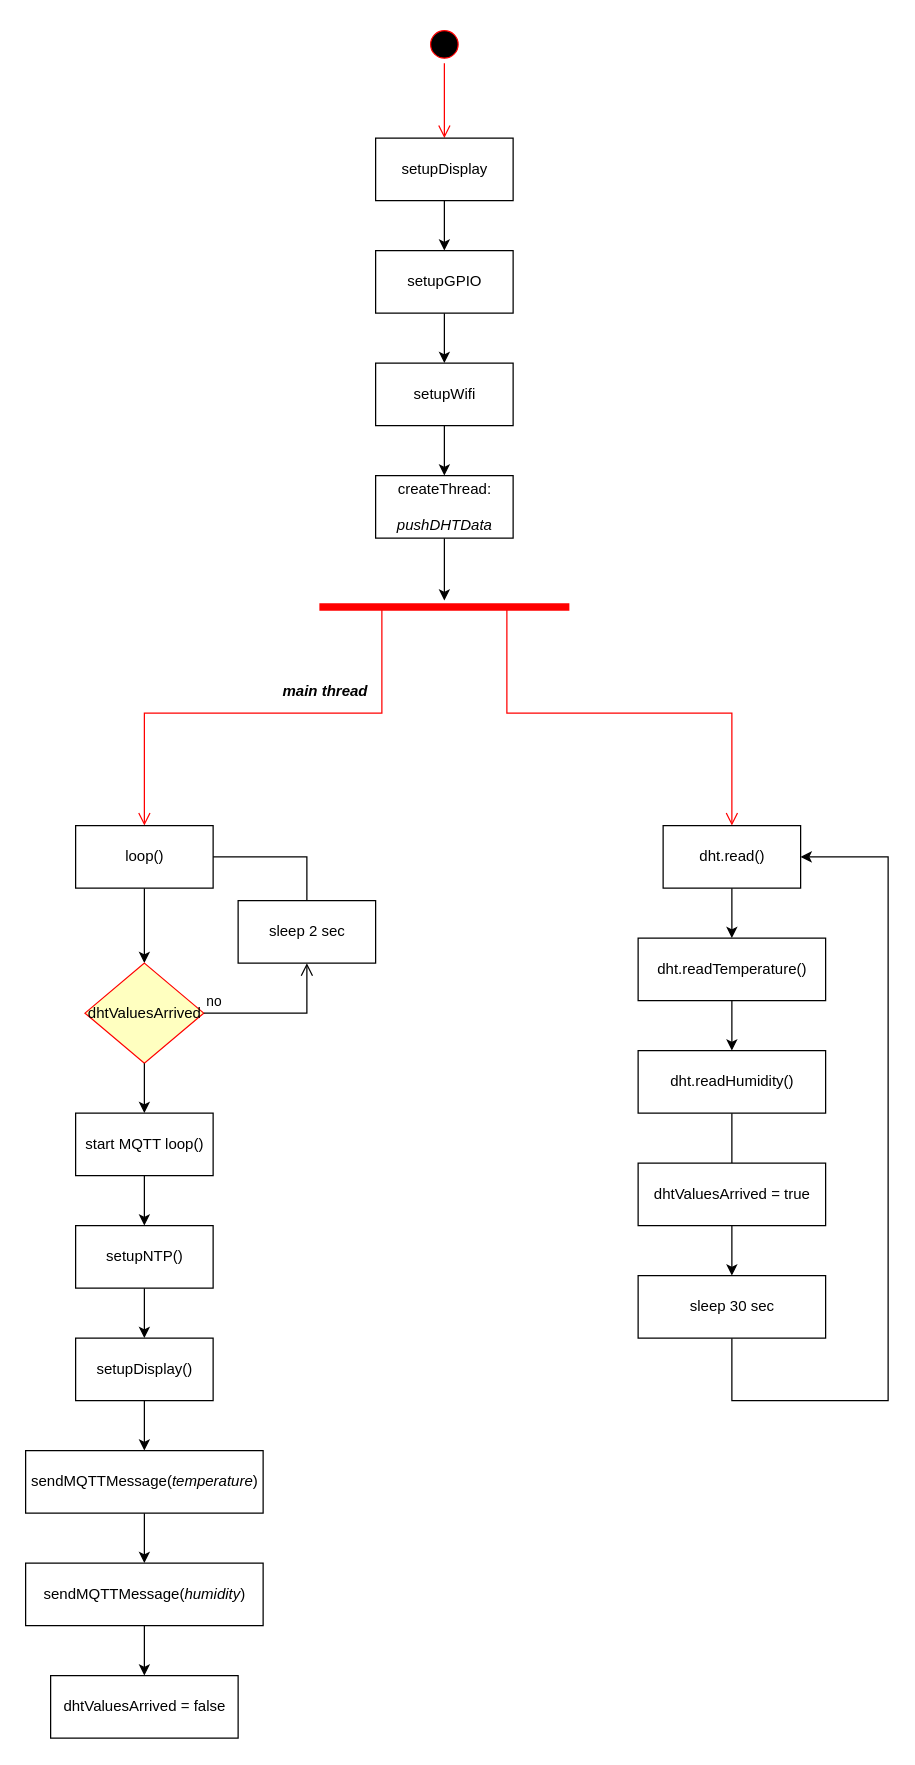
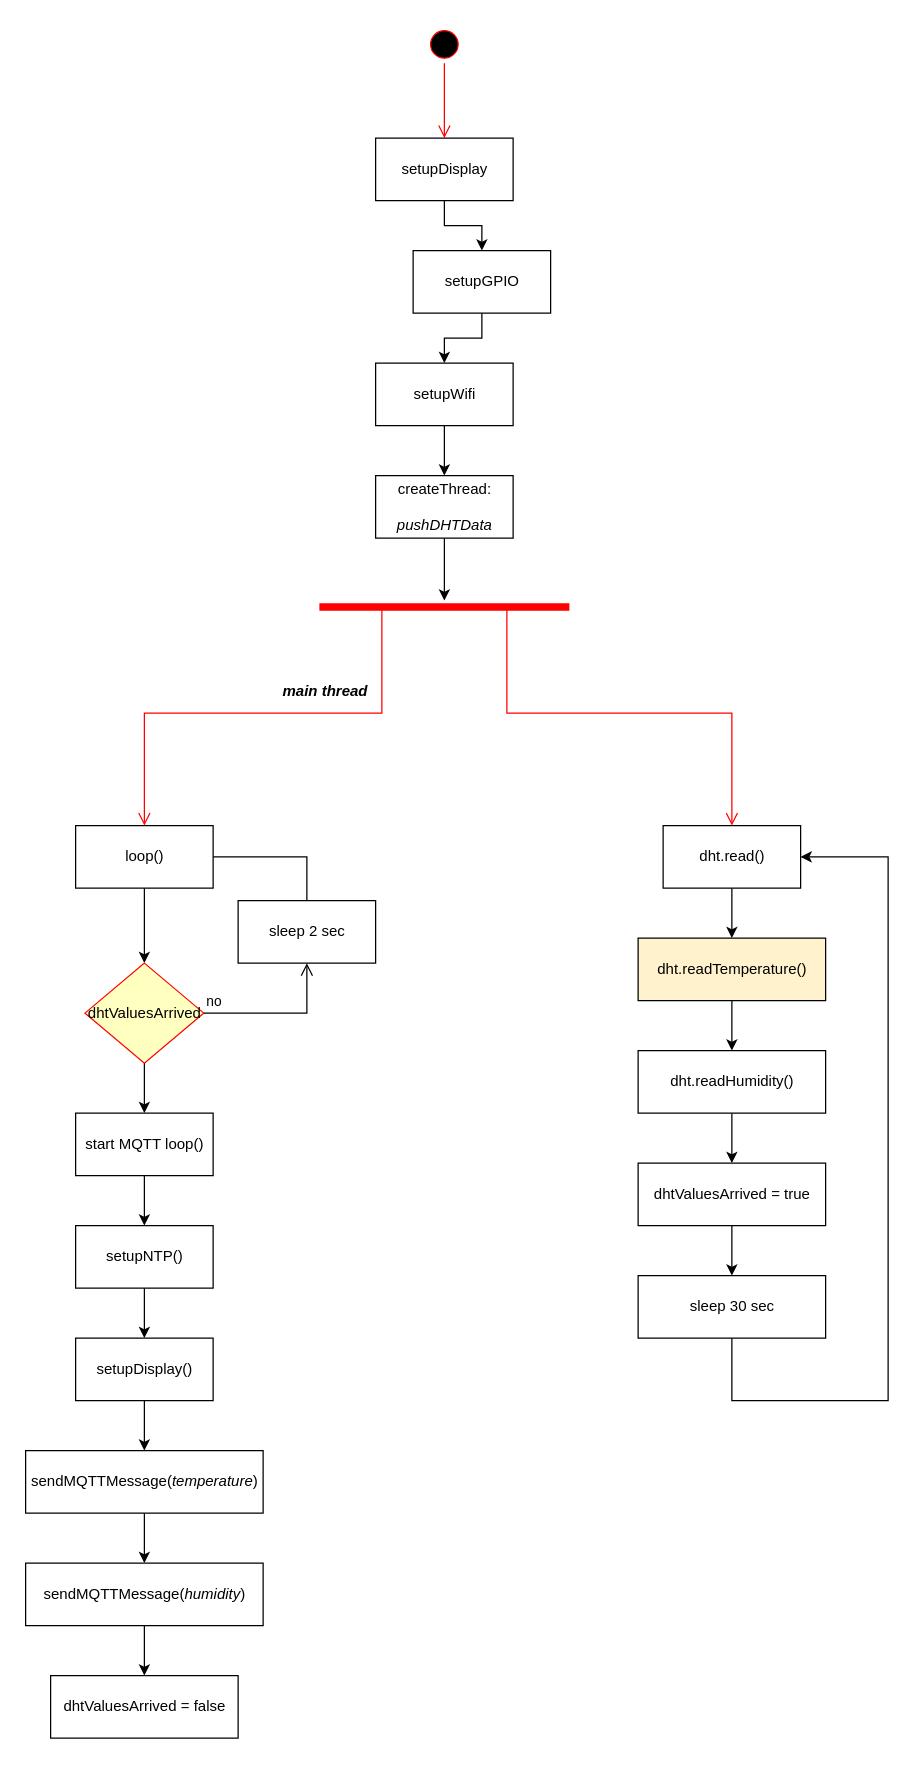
node "setupGPIO": moved (444, 282) -> (482, 282)
node "dht.readTemperature()": fillcolor #ffffff -> #fff2cc
edge "dht.readHumidity()" -- "dhtValuesArrived = true": arrowhead none -> classic
